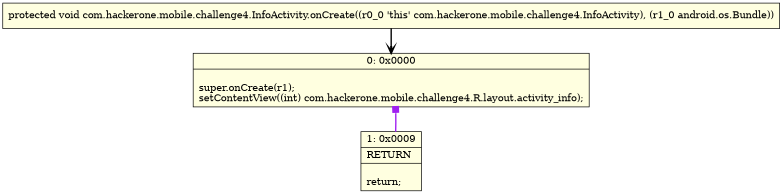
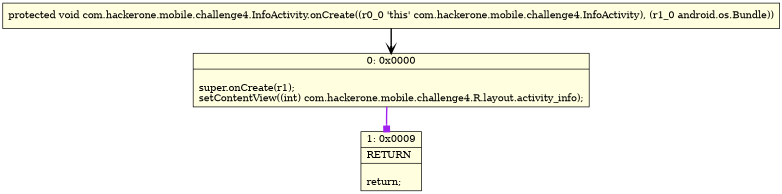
edge "1: 0x0009" -> "0: 0x0000": reversed
